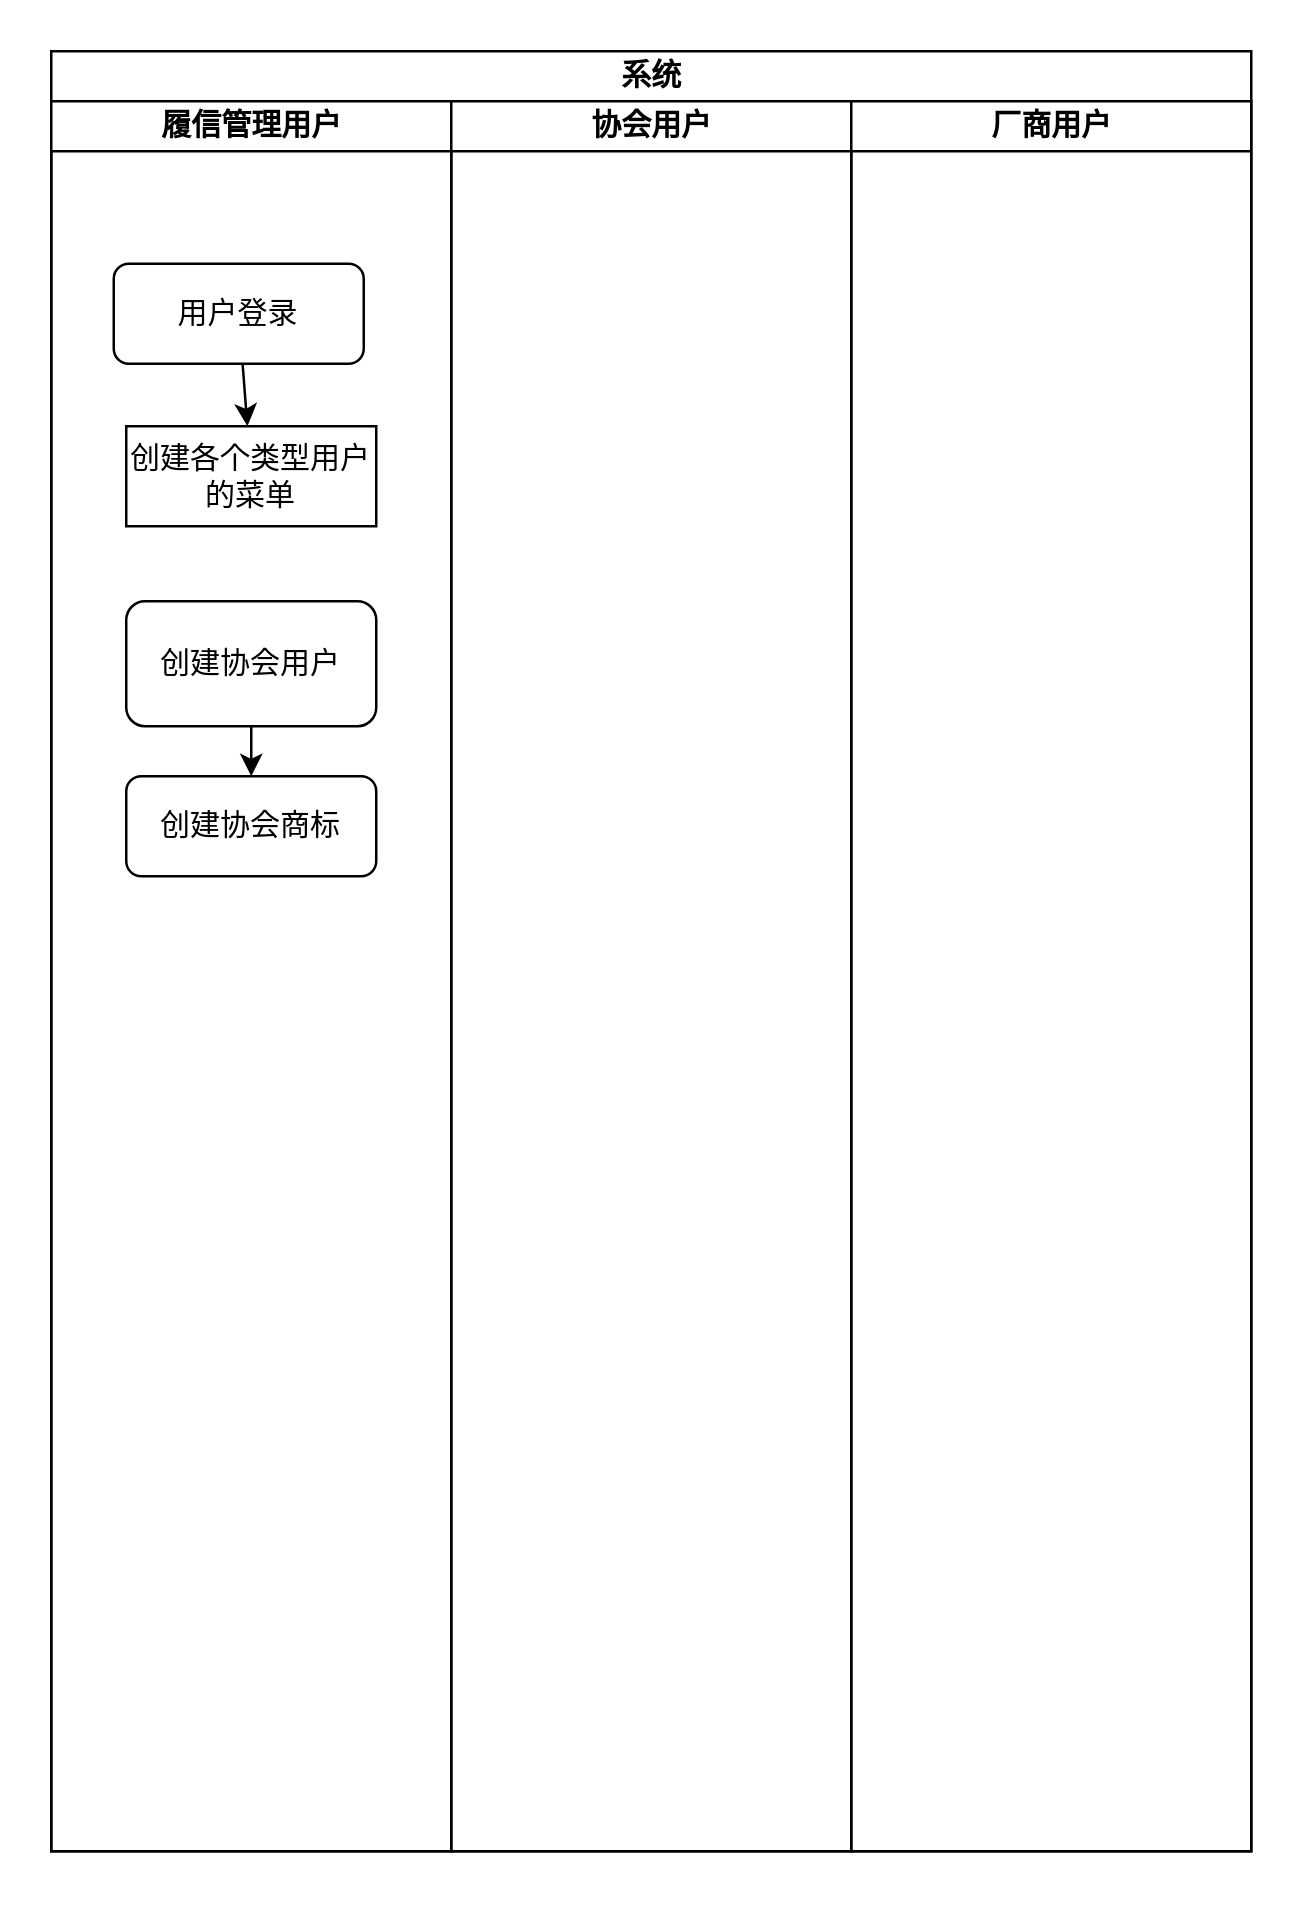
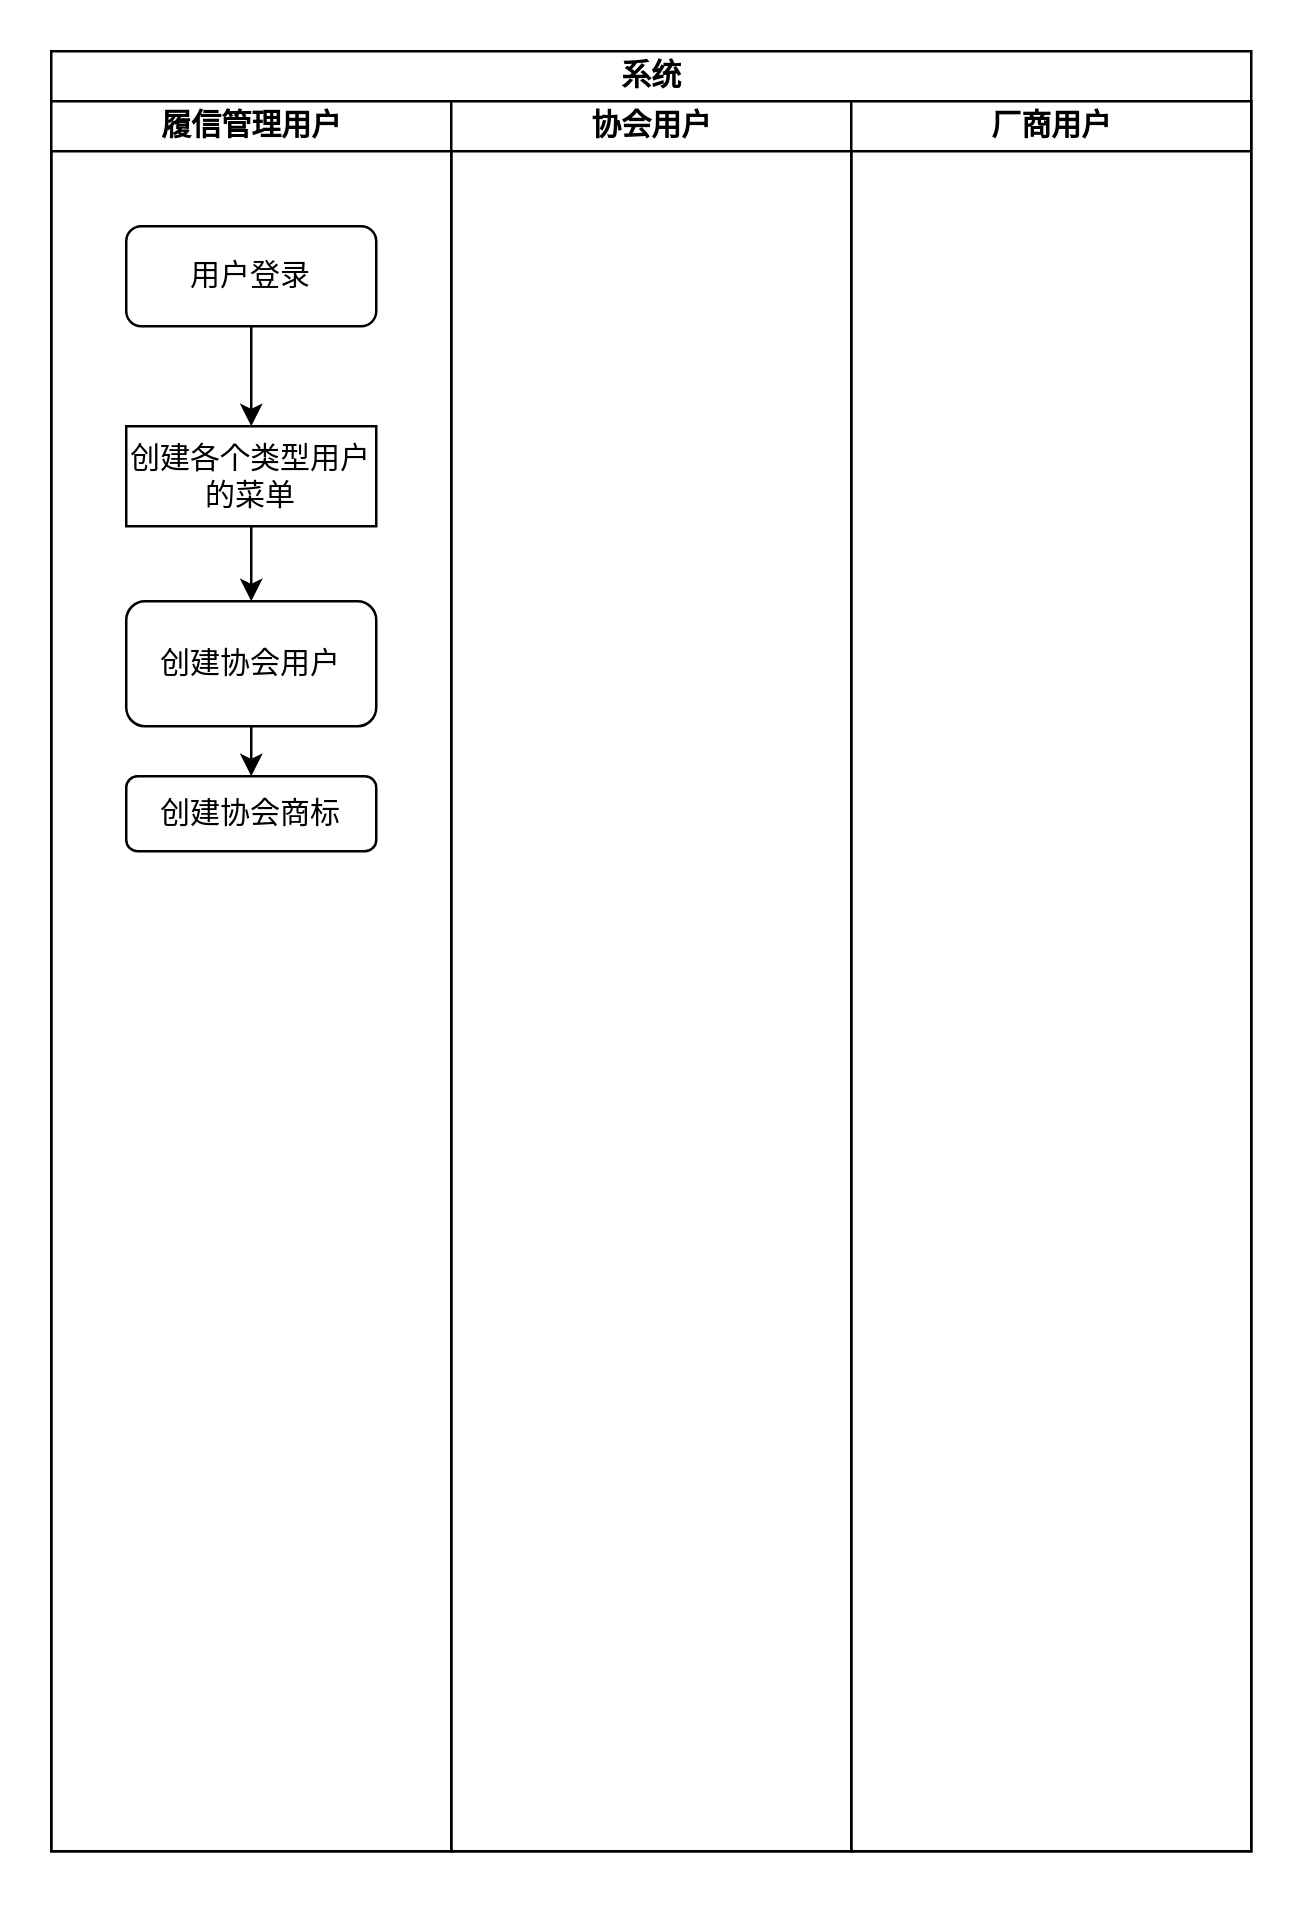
node "用户登录": moved (239, 314) -> (251, 276)
edge "创建各个类型用户的菜单" -> "创建协会用户": added
node "创建协会商标": size 250x100 -> 250x75
